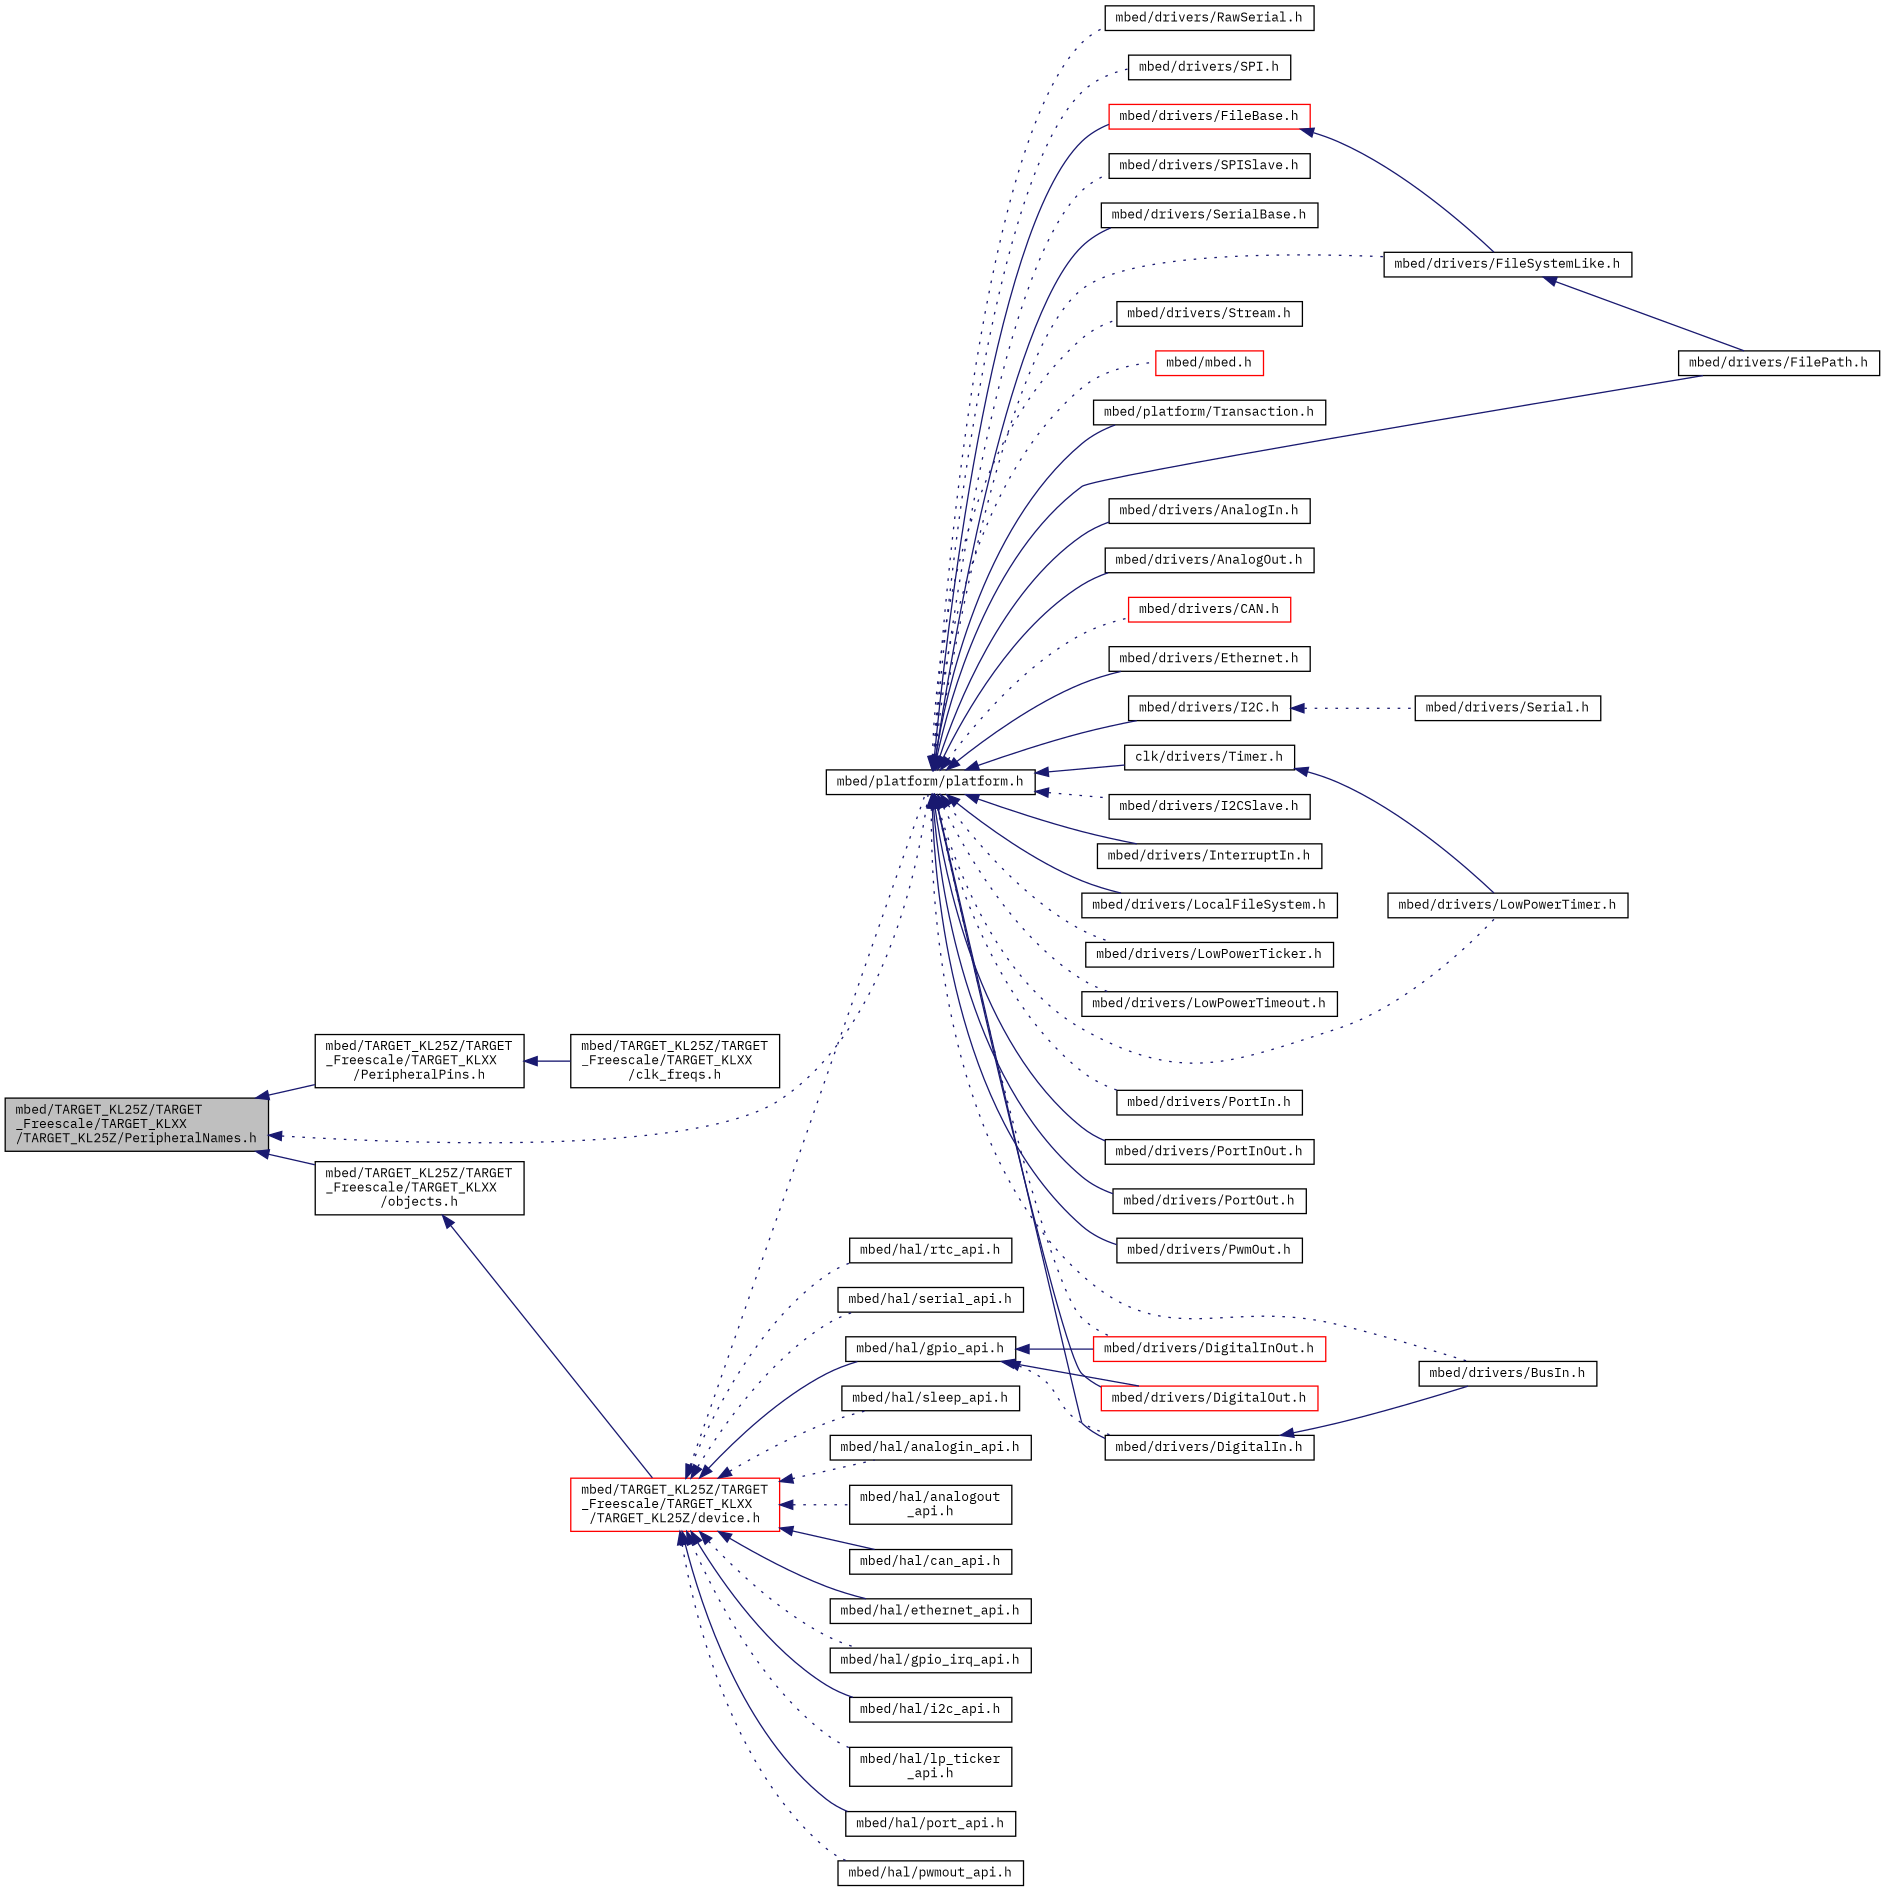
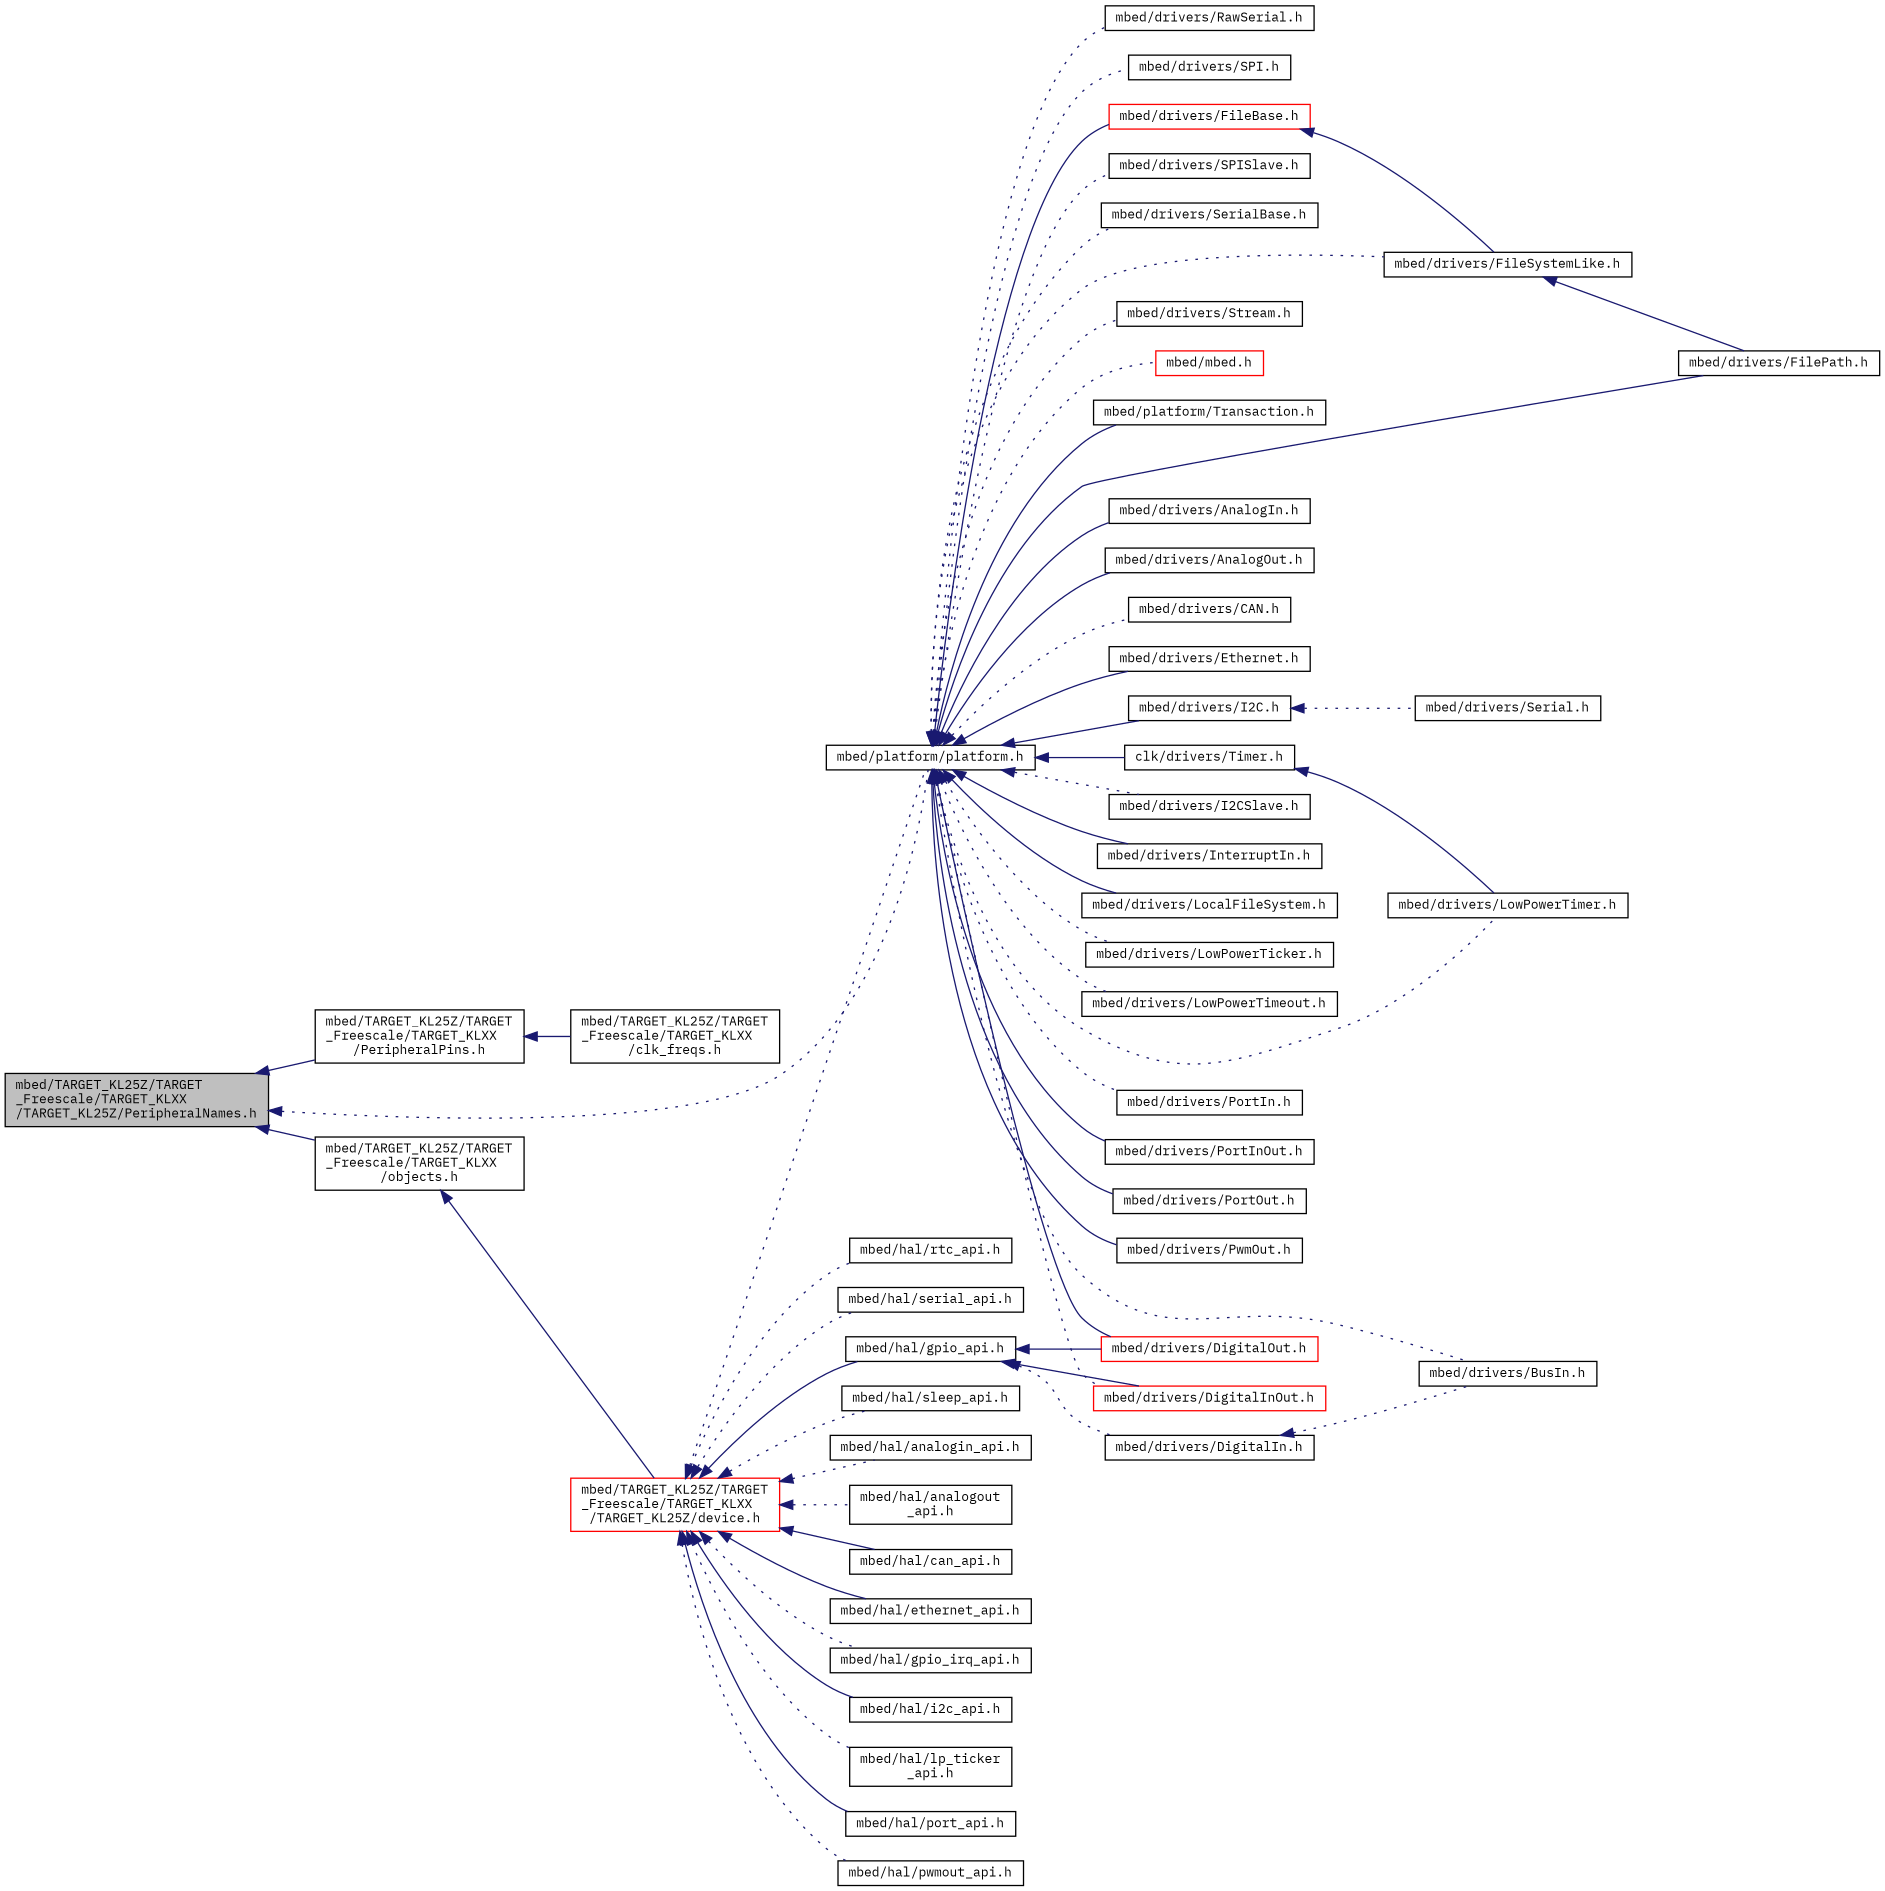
edge "mbed/drivers/SerialBase.h" -> "mbed/platform/platform.h": style solid -> dotted
node "mbed/drivers/CAN.h": color red -> black
edge "mbed/drivers/DigitalIn.h" -> "mbed/platform/platform.h": removed
edge "mbed/drivers/BusIn.h" -> "mbed/drivers/DigitalIn.h": style solid -> dotted
